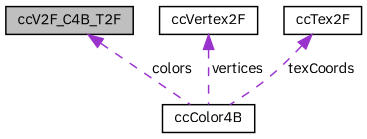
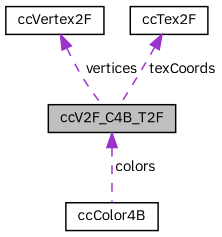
edge "ccColor4B" -> "ccVertex2F": now "ccV2F_C4B_T2F" -> "ccVertex2F"
edge "ccColor4B" -> "ccTex2F": now "ccV2F_C4B_T2F" -> "ccTex2F"
